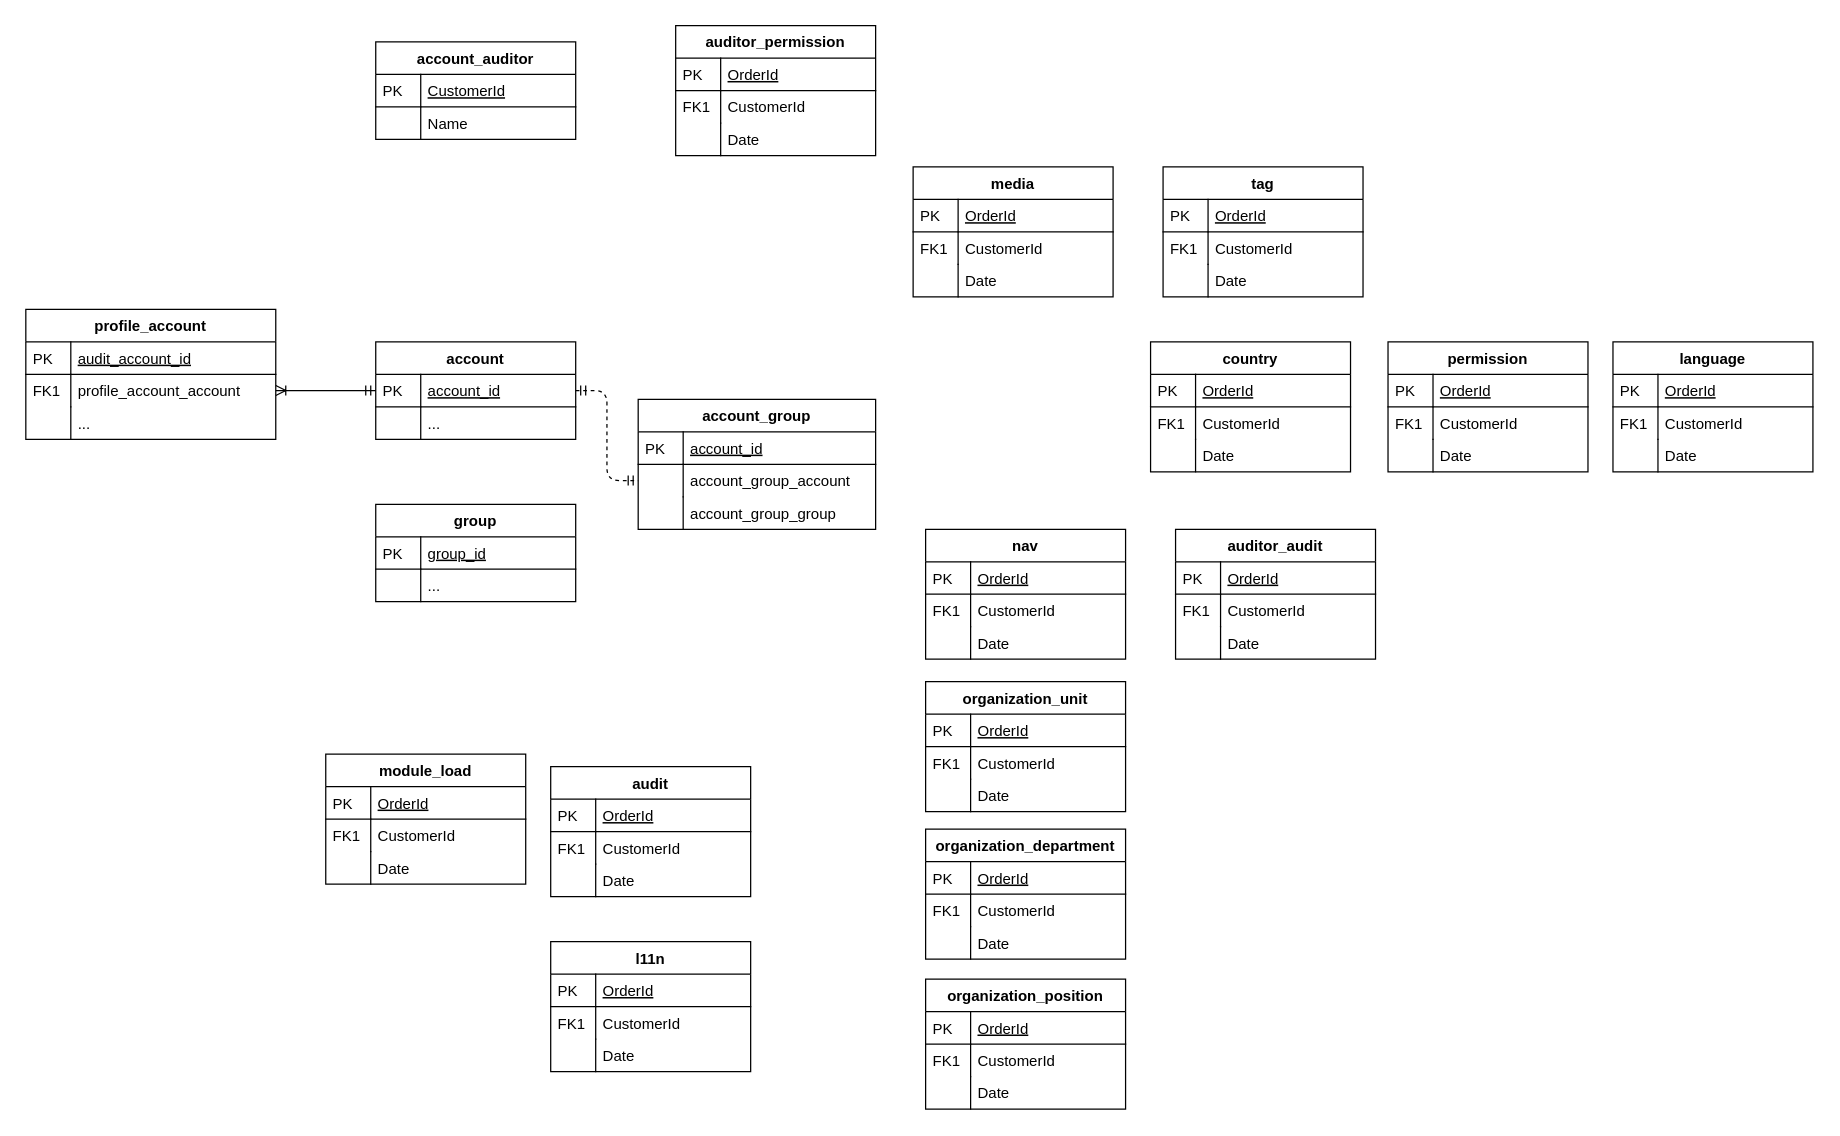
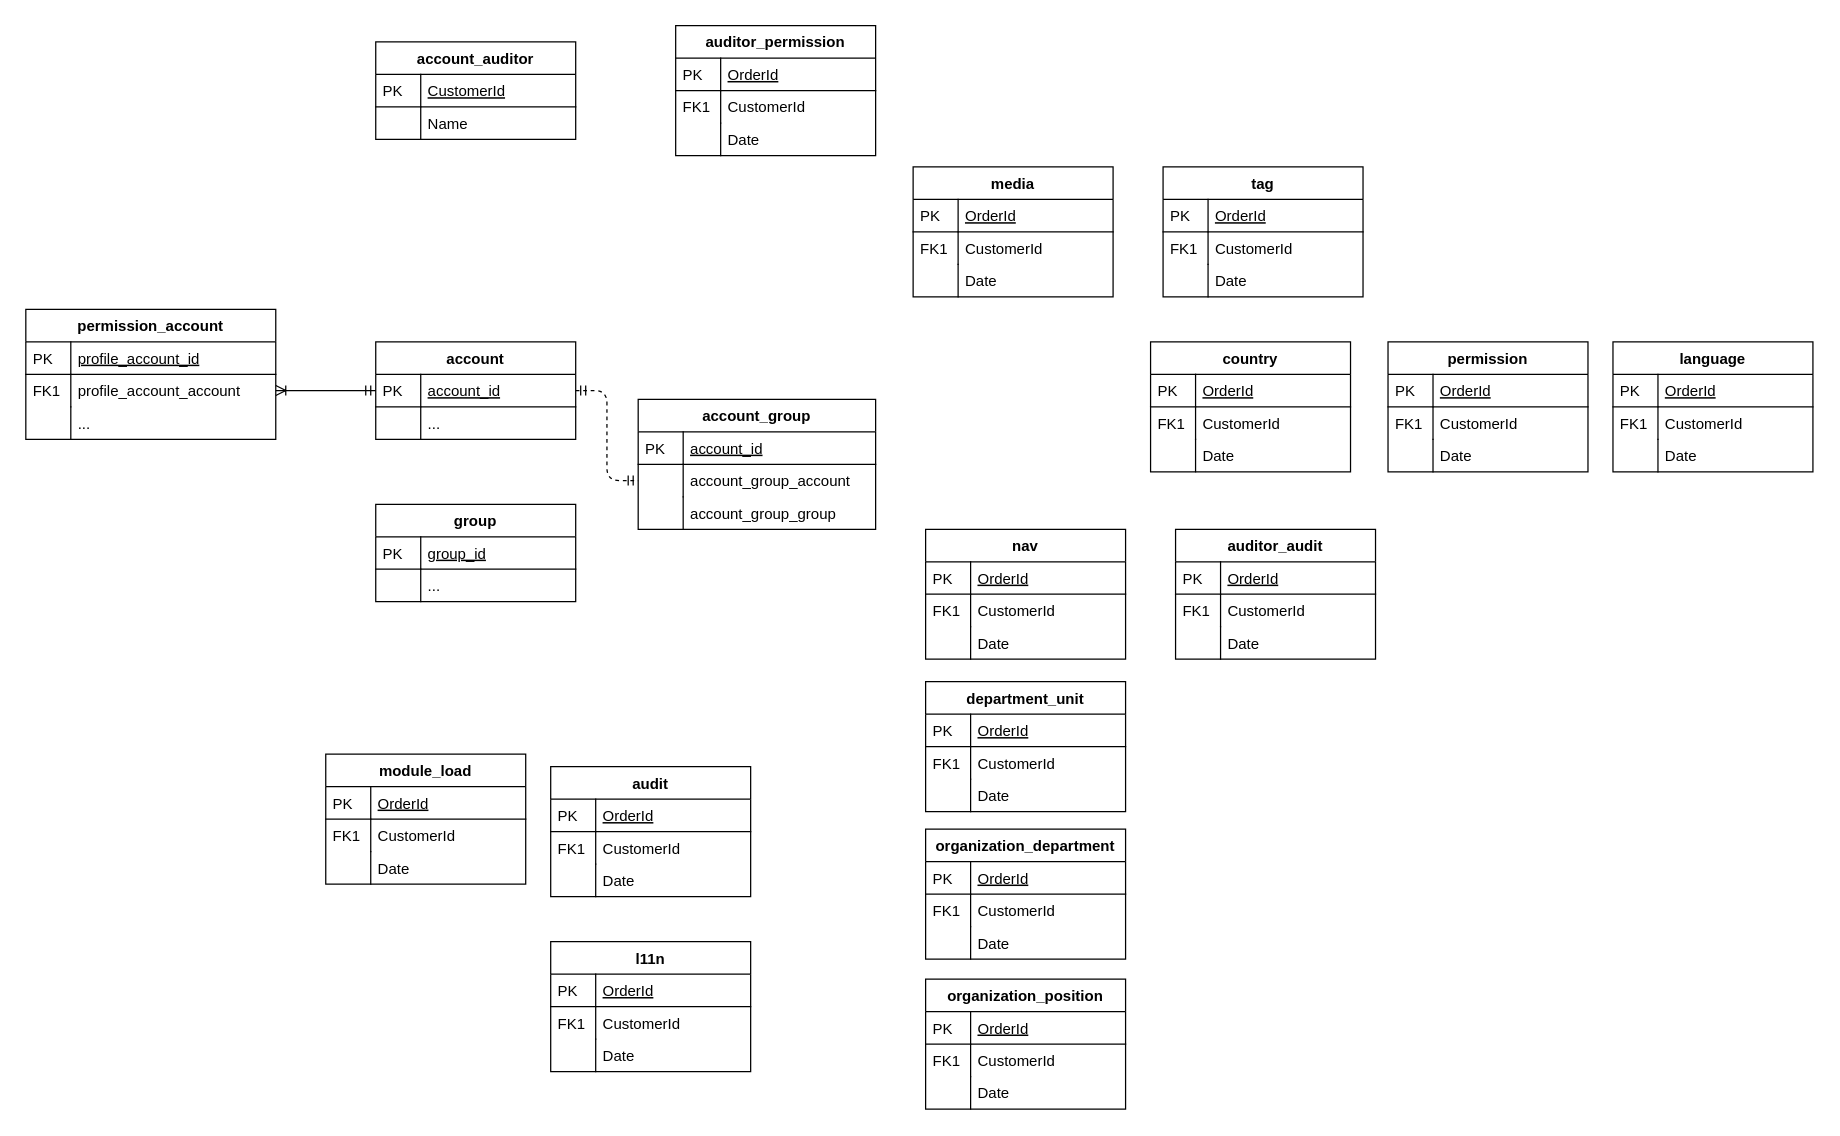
node "profile_account": label "profile_account" -> "permission_account"
node "audit_account_id": label "audit_account_id" -> "profile_account_id"
node "organization_unit": label "organization_unit" -> "department_unit"
